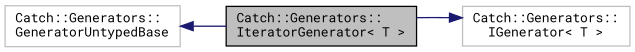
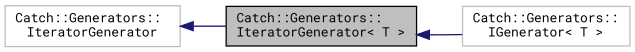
edge "Catch::Generators:: IteratorGenerator< T >" -> "Catch::Generators:: IGenerator< T >": reversed
node "Catch::Generators:: GeneratorUntypedBase": label "Catch::Generators:: GeneratorUntypedBase" -> "Catch::Generators:: IteratorGenerator"
